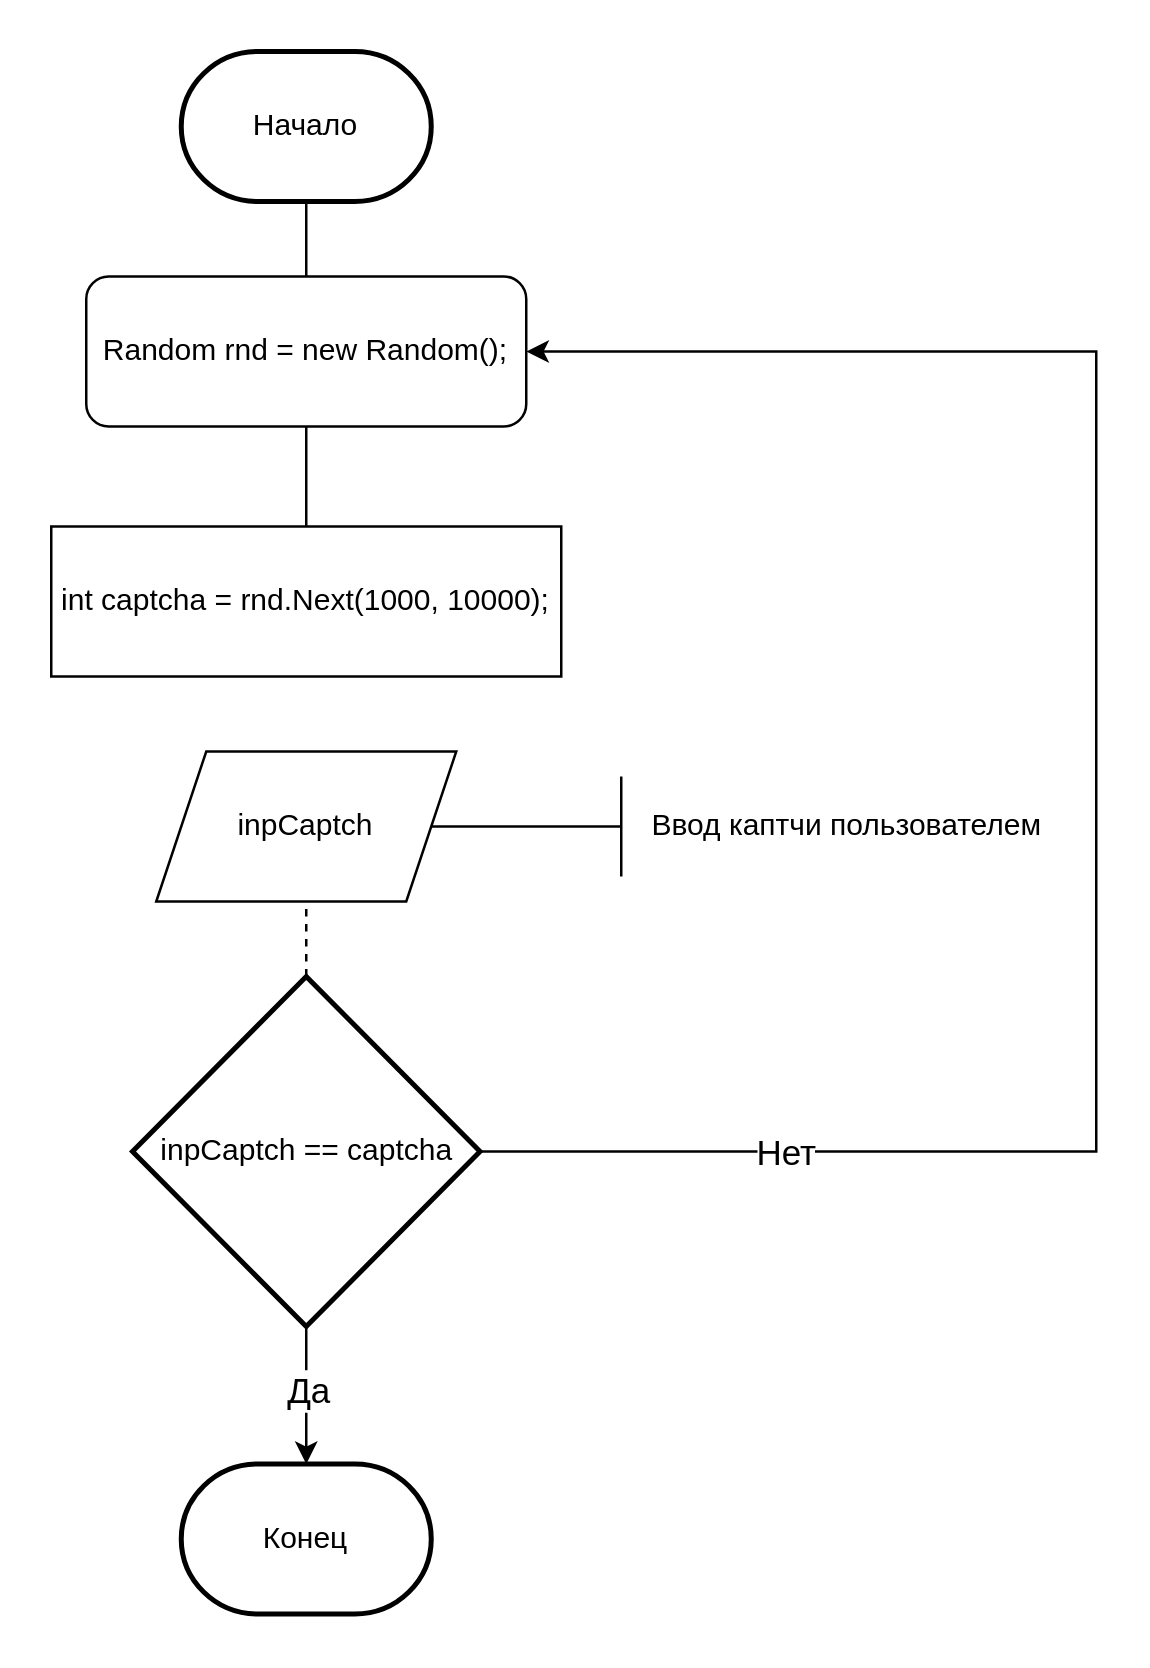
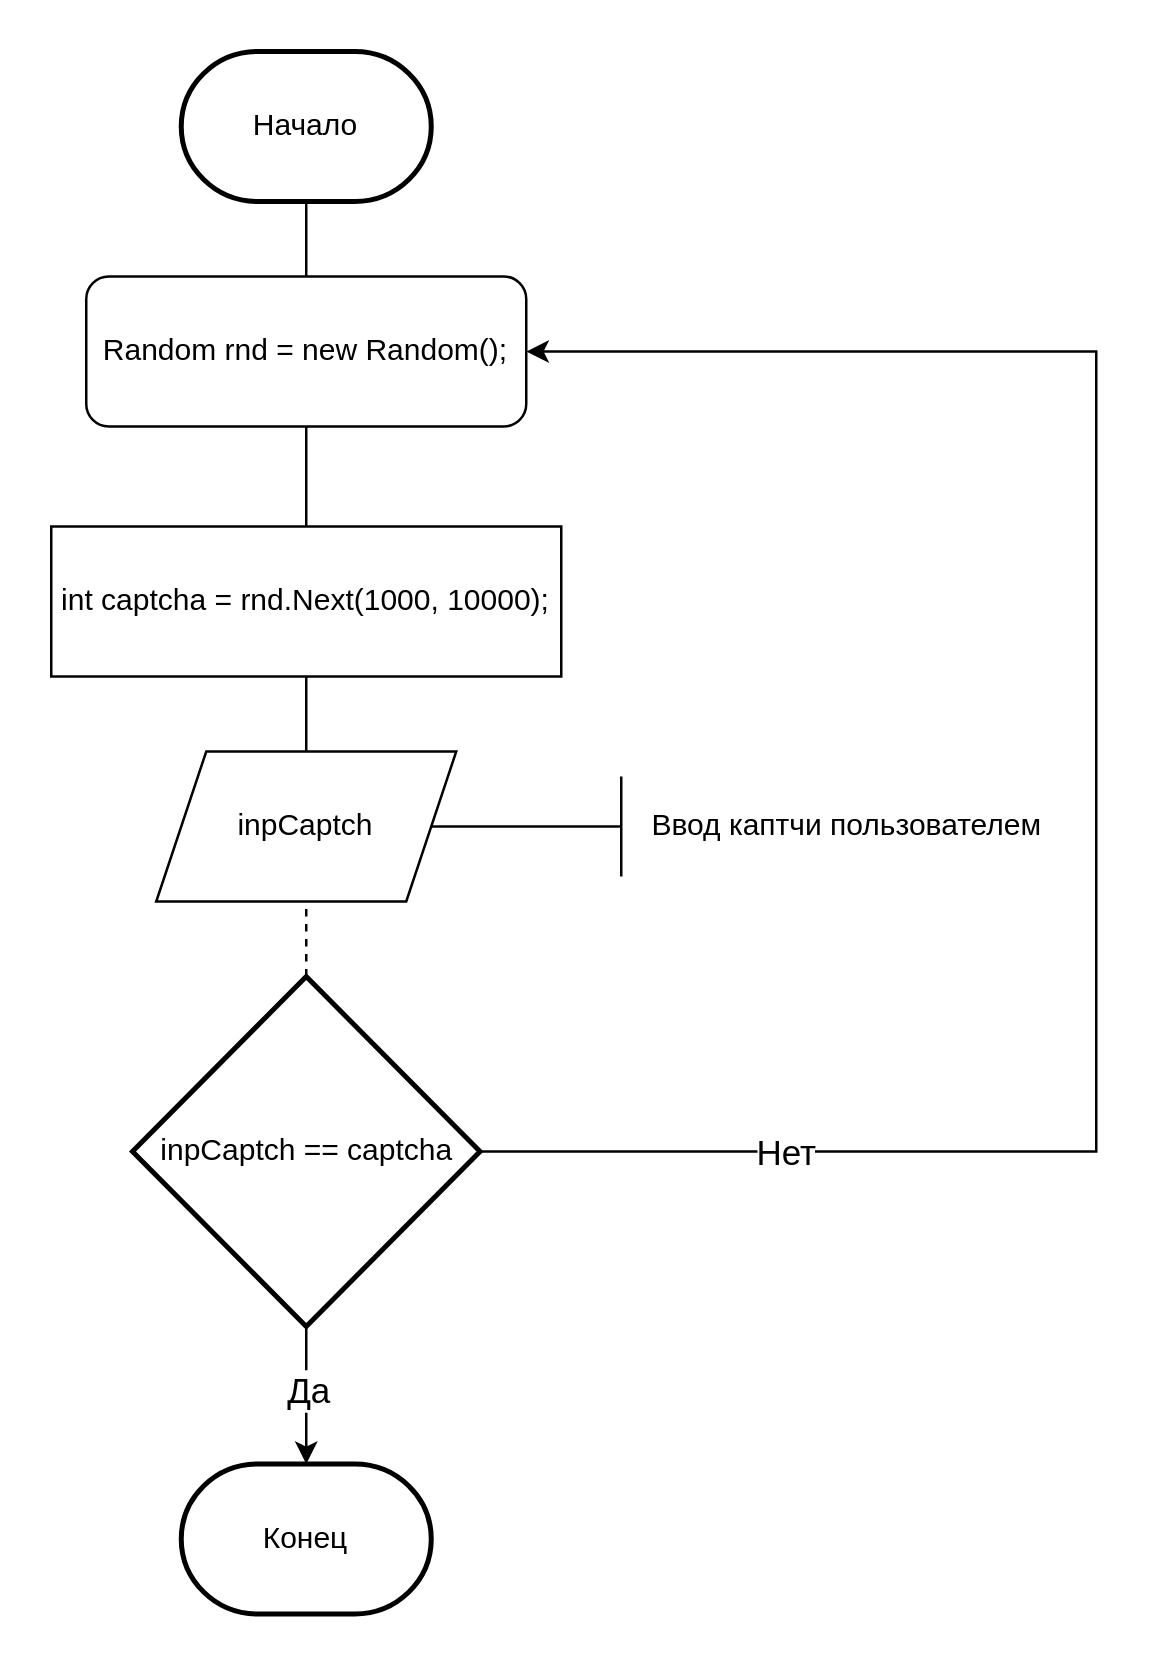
edge "int captcha = rnd.Next(1000, 10000);" -- "inpCaptch": added
